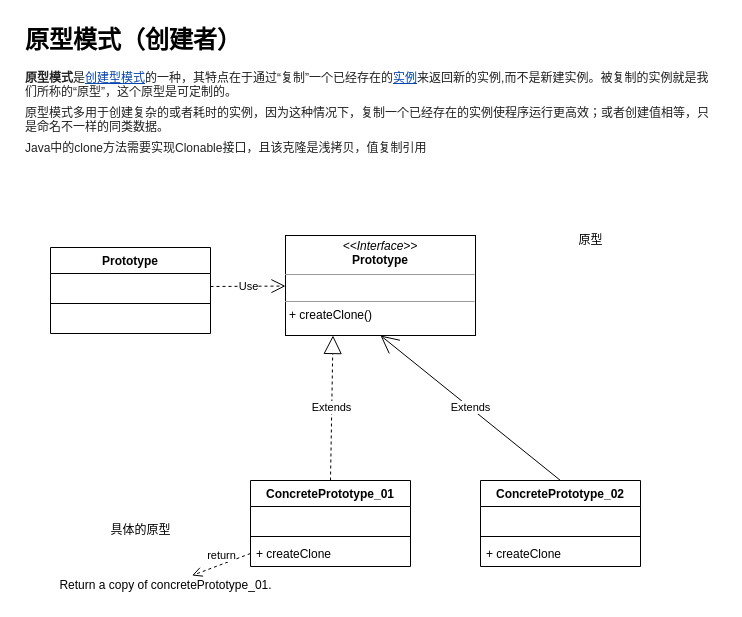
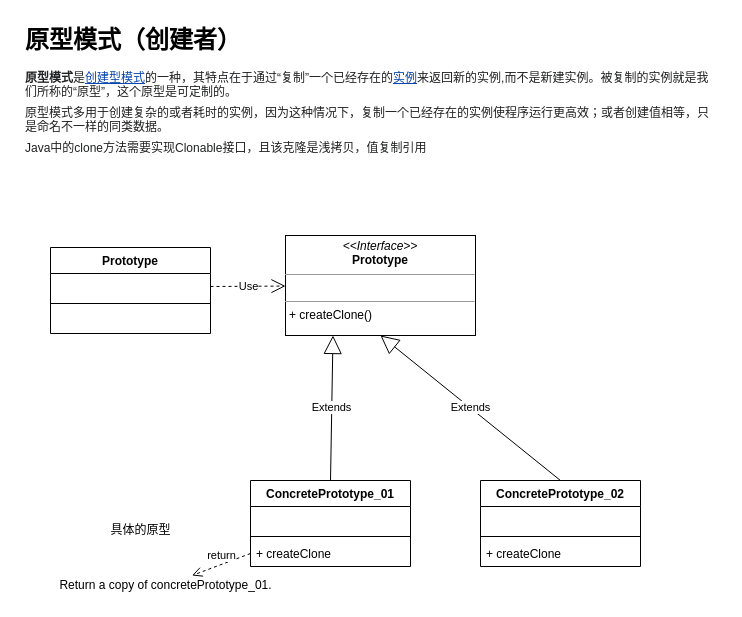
node "原型": removed
edge "ConcretePrototype_02" -> "<<Interface>> Prototype + createClone()": arrowhead open -> block
edge "ConcretePrototype_01" -> "<<Interface>> Prototype + createClone()": style dashed -> solid
